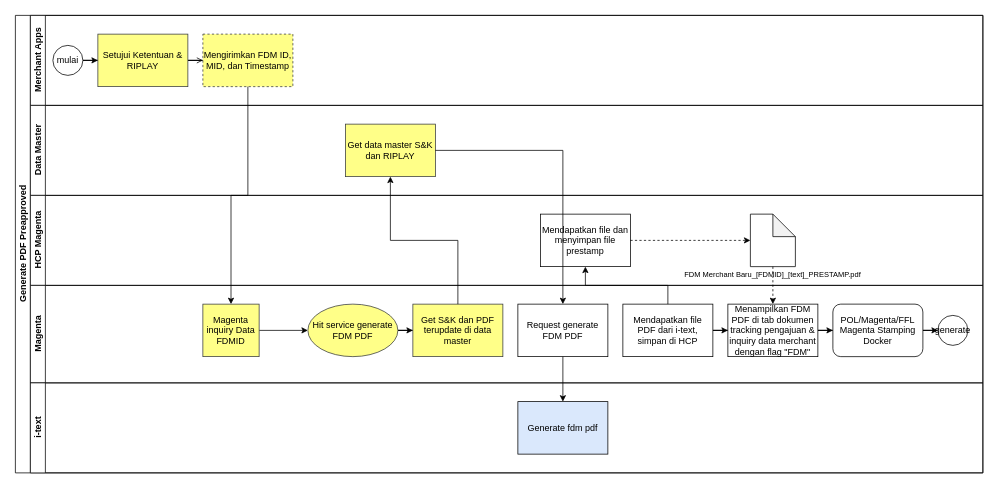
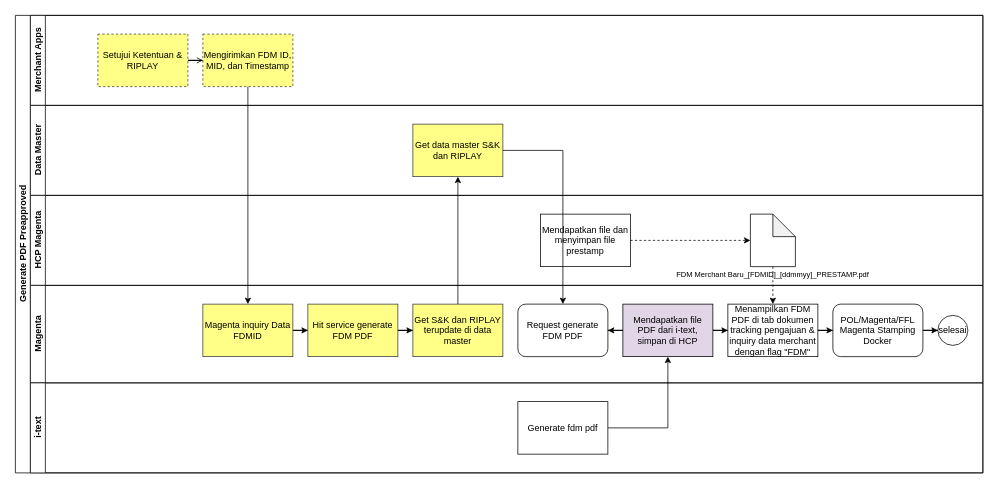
node "mulai": removed
edge "mulai" -> "Setujui Ketentuan & RIPLAY": removed
node "Setujui Ketentuan & RIPLAY": style solid -> dashed
node "Get data master S&K dan RIPLAY": moved (390, 150) -> (458, 150)
node "FDM Merchant Baru_[FDMID]_[text]_PRESTAMP.pdf": label "FDM Merchant Baru_[FDMID]_[text]_PRESTAMP.pdf" -> "FDM Merchant Baru_[FDMID]_[ddmmyy]_PRESTAMP.pdf"
edge "Mendapatkan file PDF dari i-text, simpan di HCP" -> "Mendapatkan file dan menyimpan file prestamp": now "Mendapatkan file PDF dari i-text, simpan di HCP" -> "Request generate FDM PDF"
node "Magenta inquiry Data FDMID": size 56x53 -> 90x53
node "Hit service generate FDM PDF": shape ellipse -> rectangle
node "Get S&K dan PDF terupdate di data master": label "Get S&K dan PDF terupdate di data master" -> "Get S&K dan RIPLAY terupdate di data master"
node "Request generate FDM PDF": shape rectangle -> rounded rectangle
node "Mendapatkan file PDF dari i-text, simpan di HCP": fillcolor #ffffff -> #e1d5e7
node "generate": label "generate" -> "selesai"
edge "Request generate FDM PDF" -> "Generate fdm pdf": removed
node "Generate fdm pdf": fillcolor #dae8fc -> #ffffff
edge "Generate fdm pdf" -> "Mendapatkan file PDF dari i-text, simpan di HCP": added
